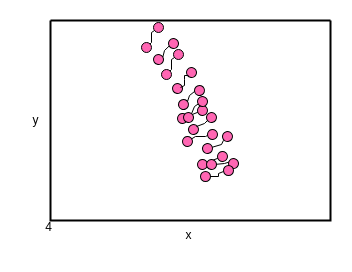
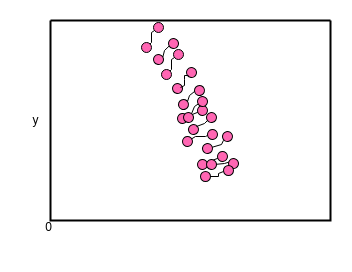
node "4": label "4" -> "0"
node "x": removed
